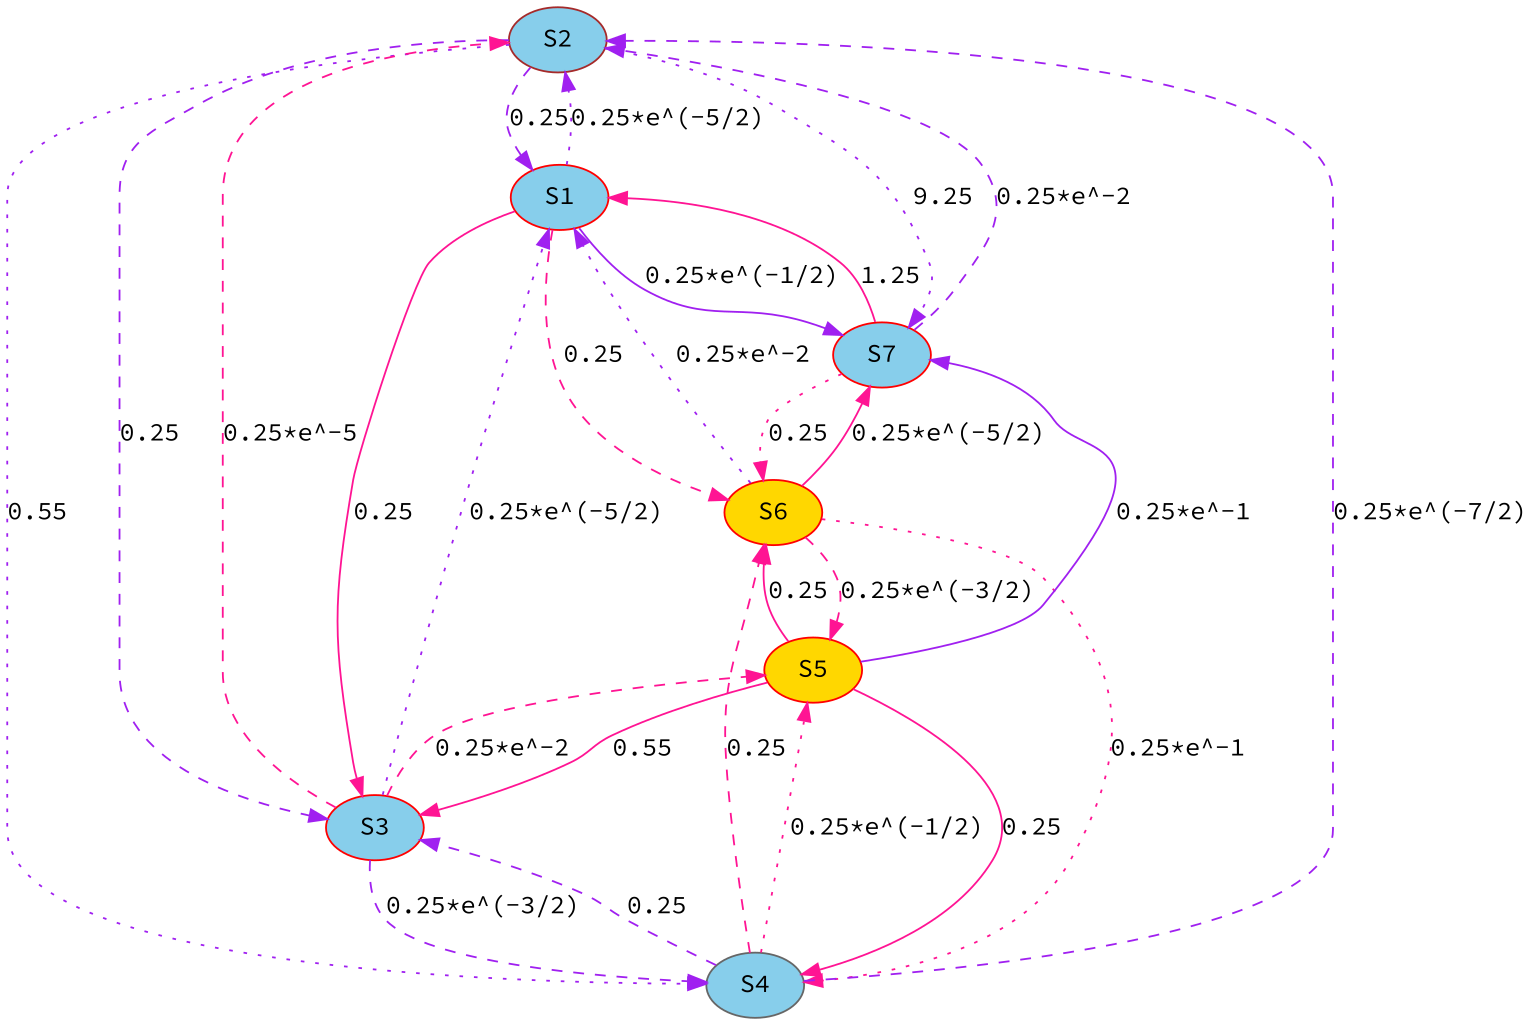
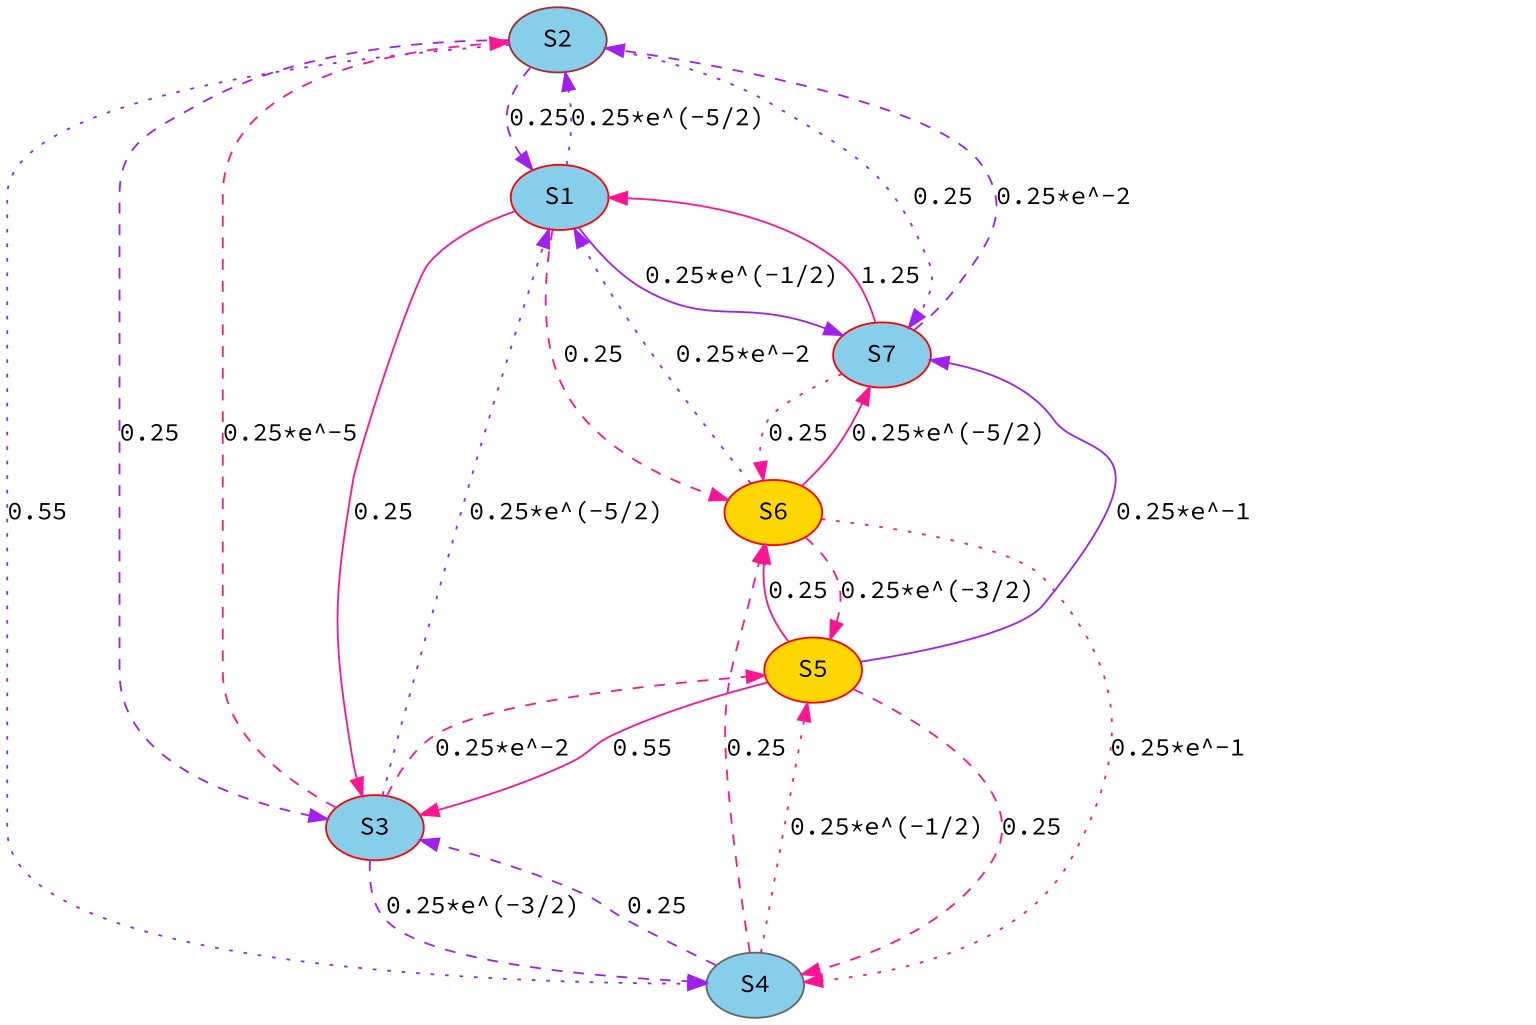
edge "S2" -> "S7": label "9.25" -> "0.25"
edge "S4" -> "S2": removed, label "0.25*e^(-7/2)"
edge "S5" -> "S4": style solid -> dashed
